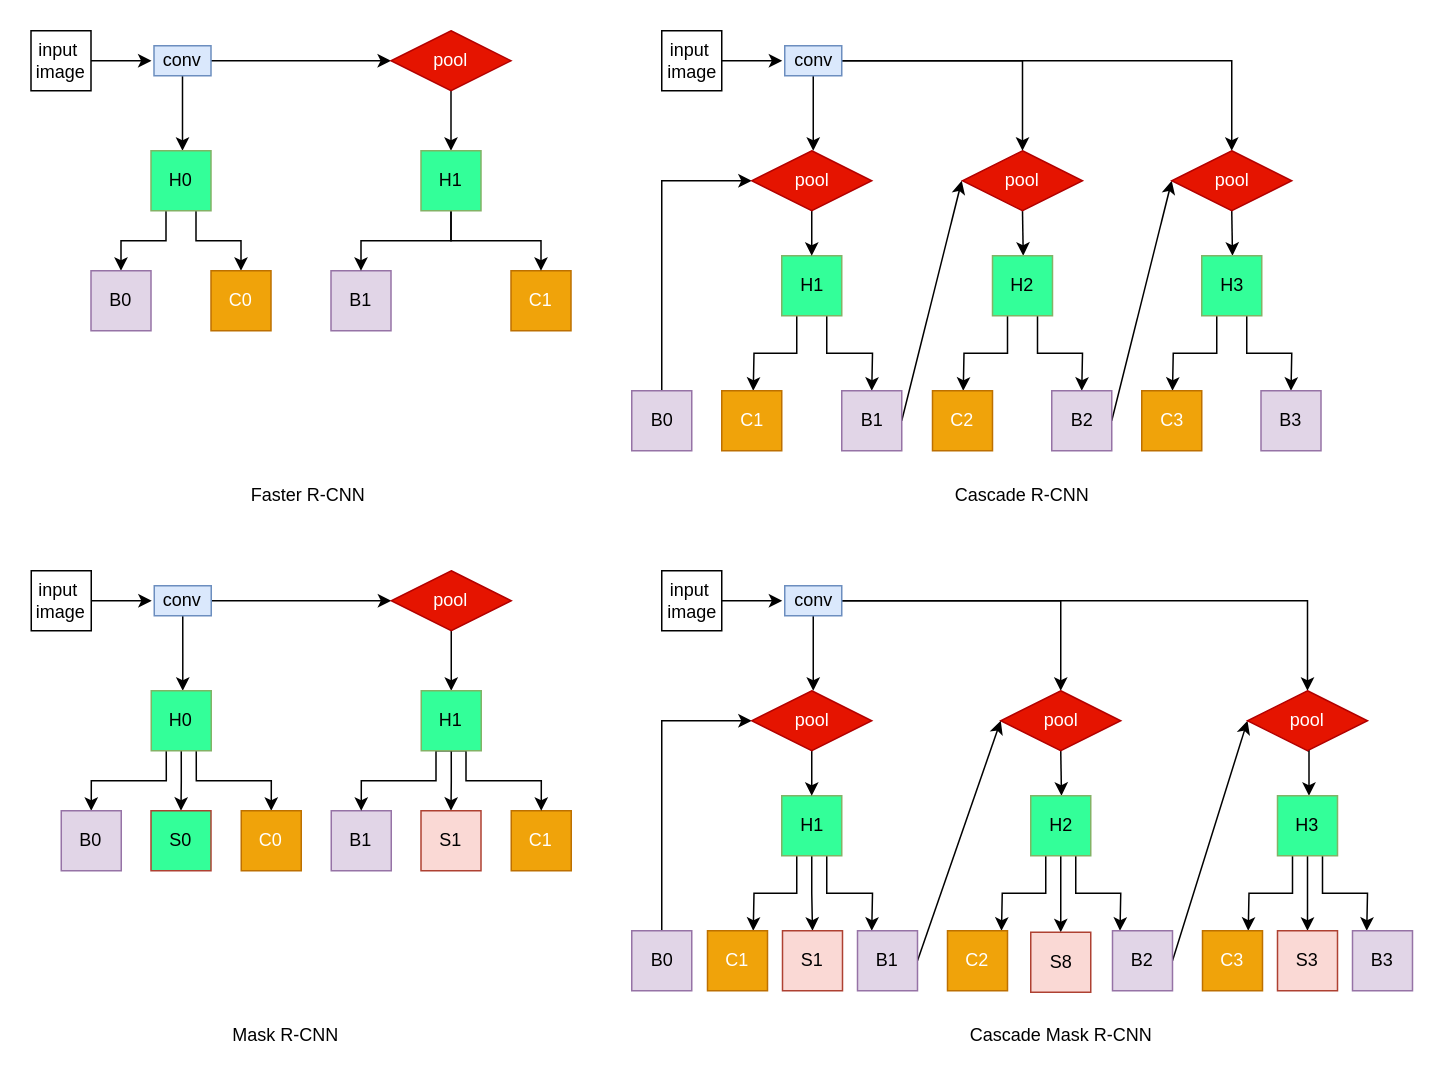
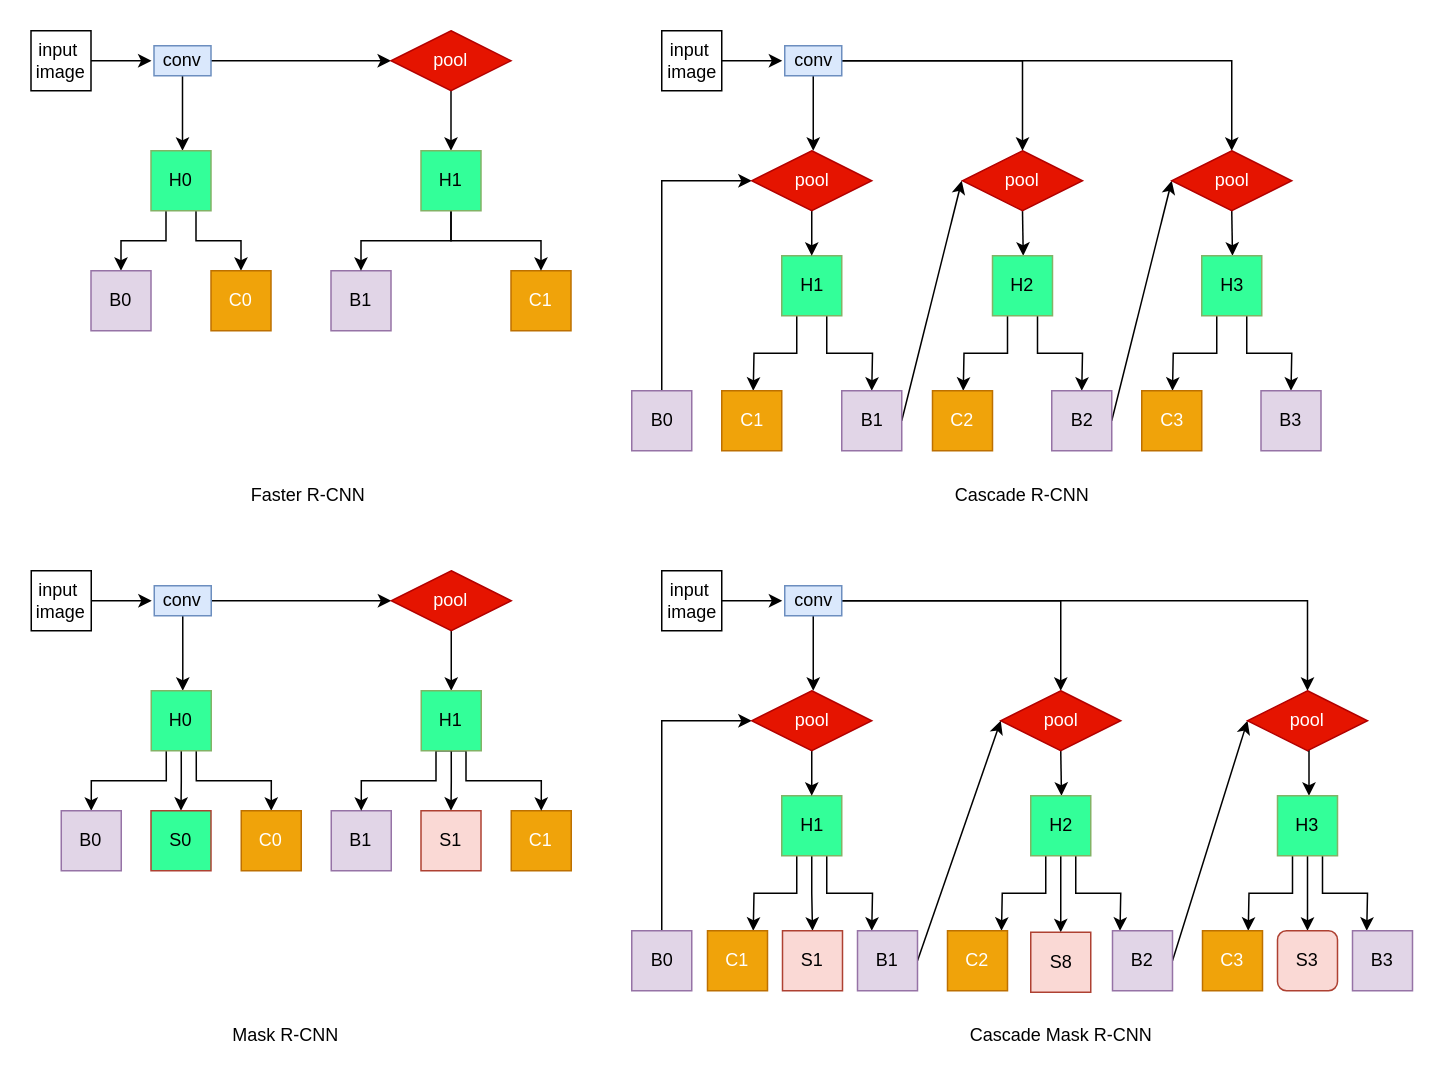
node "S3": shape rectangle -> rounded rectangle
